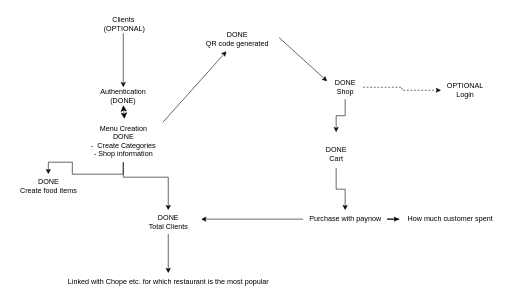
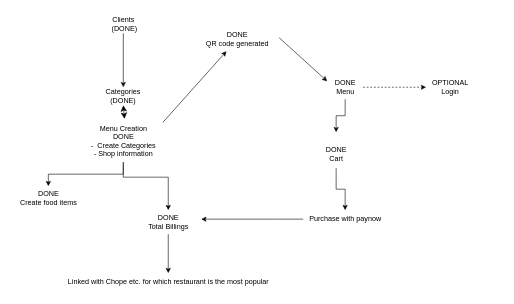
node "Clients (OPTIONAL)": label "Clients (OPTIONAL)" -> "Clients (DONE)"
node "DONE Shop": label "DONE Shop" -> "DONE Menu"
node "OPTIONAL Login": moved (465, 90) -> (450, 87)
node "Authentication (DONE)": label "Authentication (DONE)" -> "Categories (DONE)"
node "DONE Create food items": moved (48, 186) -> (48, 198)
edge "Purchase with paynow" -> "How much customer spent": removed
node "How much customer spent": removed
node "DONE Total Clients": label "DONE Total Clients" -> "DONE Total Billings"
